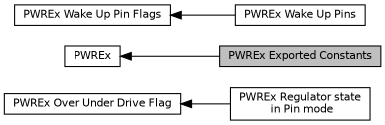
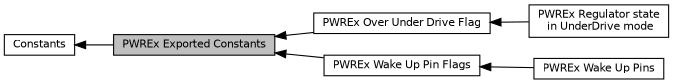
edge "PWREx Over Under Drive Flag" -> "PWREx Exported Constants": added
node "PWREx": label "PWREx" -> "Constants"
edge "PWREx Wake Up Pin Flags" -> "PWREx Exported Constants": added
node "PWREx Regulator state in Pin mode": label "PWREx Regulator state in Pin mode" -> "PWREx Regulator state in UnderDrive mode"
